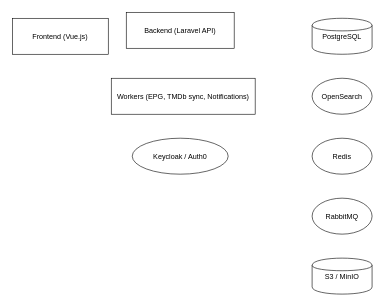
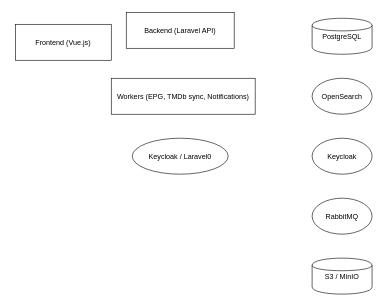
node "Frontend (Vue.js)": moved (60, 36) -> (63, 42)
node "Keycloak / Auth0": label "Keycloak / Auth0" -> "Keycloak / Laravel0"
node "Redis": label "Redis" -> "Keycloak"
